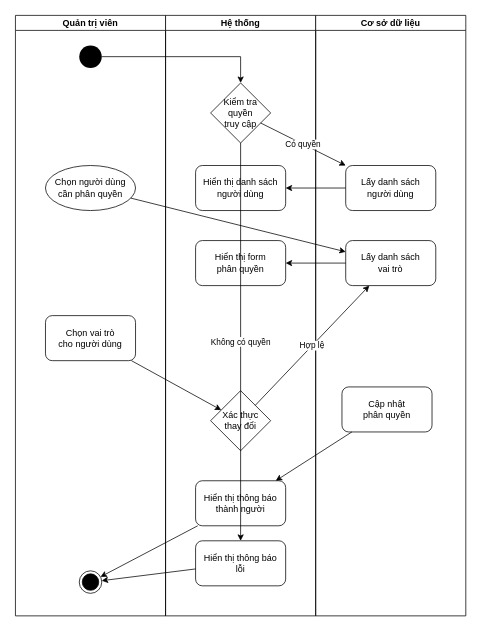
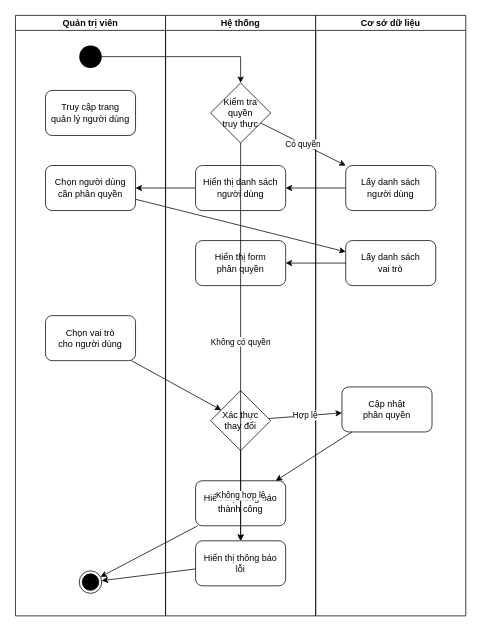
node "Truy cập trang quản lý người dùng": added
node "Kiểm tra quyền truy cập": label "Kiểm tra quyền truy cập" -> "Kiểm tra quyền truy thực"
node "Chọn người dùng cần phân quyền": shape ellipse -> rounded rectangle
edge "Hiển thị danh sách người dùng" -> "Chọn người dùng cần phân quyền": added
edge "Xác thực thay đổi" -> "Lấy danh sách vai trò": now "Xác thực thay đổi" -> "Cập nhật phân quyền"
node "Hiển thị thông báo thành người": label "Hiển thị thông báo thành người" -> "Hiển thị thông báo thành công"
edge "Xác thực thay đổi" -> "Hiển thị thông báo lỗi": added, label "Không hợp lệ"
